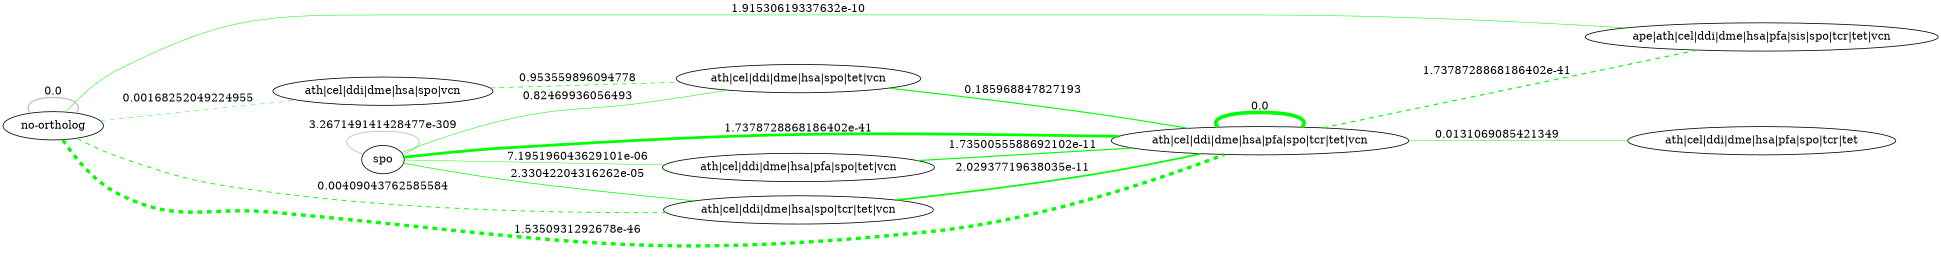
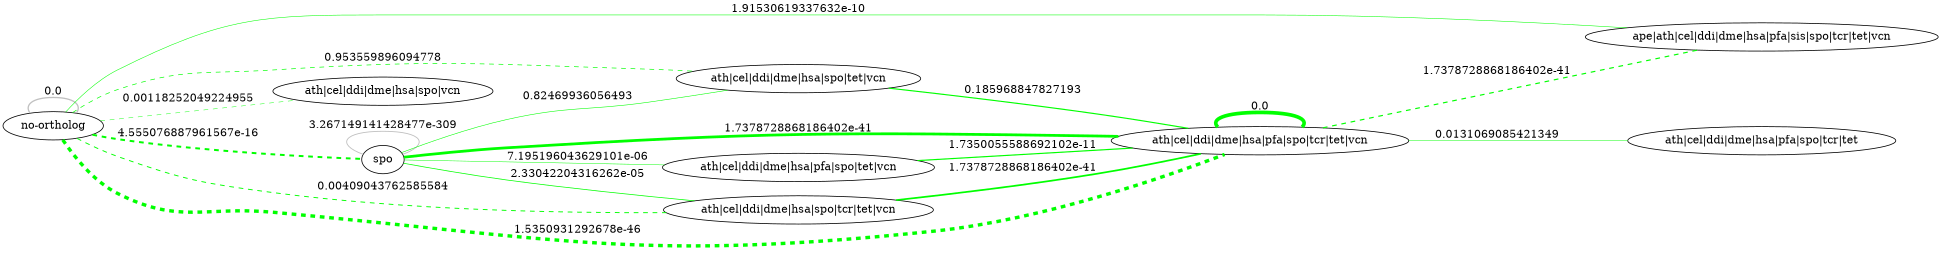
edge "ath|cel|ddi|dme|hsa|spo|tet|vcn" -- "ath|cel|ddi|dme|hsa|spo|vcn": now "ath|cel|ddi|dme|hsa|spo|tet|vcn" -- "no-ortholog"
edge "ath|cel|ddi|dme|hsa|spo|vcn" -- "no-ortholog": label "0.00168252049224955" -> "0.00118252049224955"
edge "no-ortholog" -- "spo": added, label "4.555076887961567e-16"
edge "ath|cel|ddi|dme|hsa|pfa|spo|tcr|tet|vcn" -- "ath|cel|ddi|dme|hsa|spo|tcr|tet|vcn": label "2.02937719638035e-11" -> "1.7378728868186402e-41"
